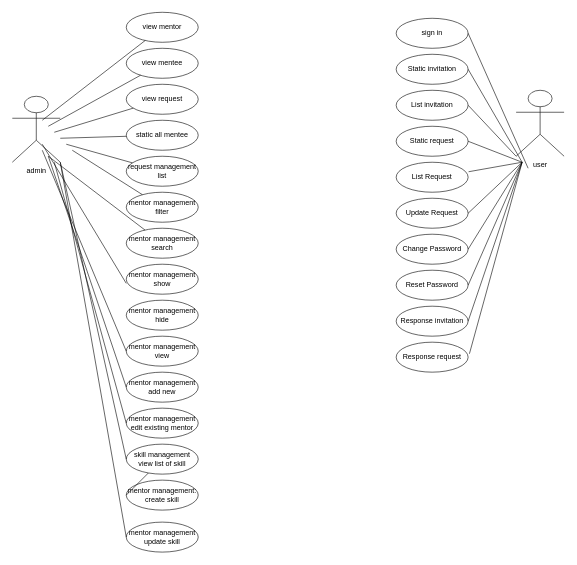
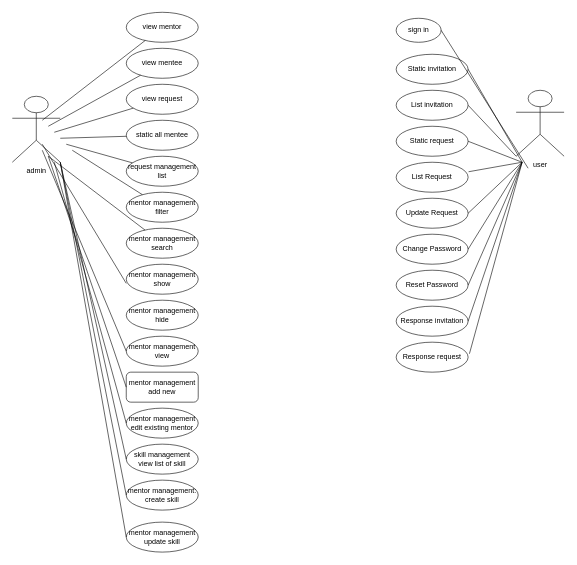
node "sign in": size 72x30 -> 45x24
node "mentor management add new": shape ellipse -> rounded rectangle
edge "skill management view list of skill" -- "mentor management: create skill": now "admin" -- "mentor management: create skill"
